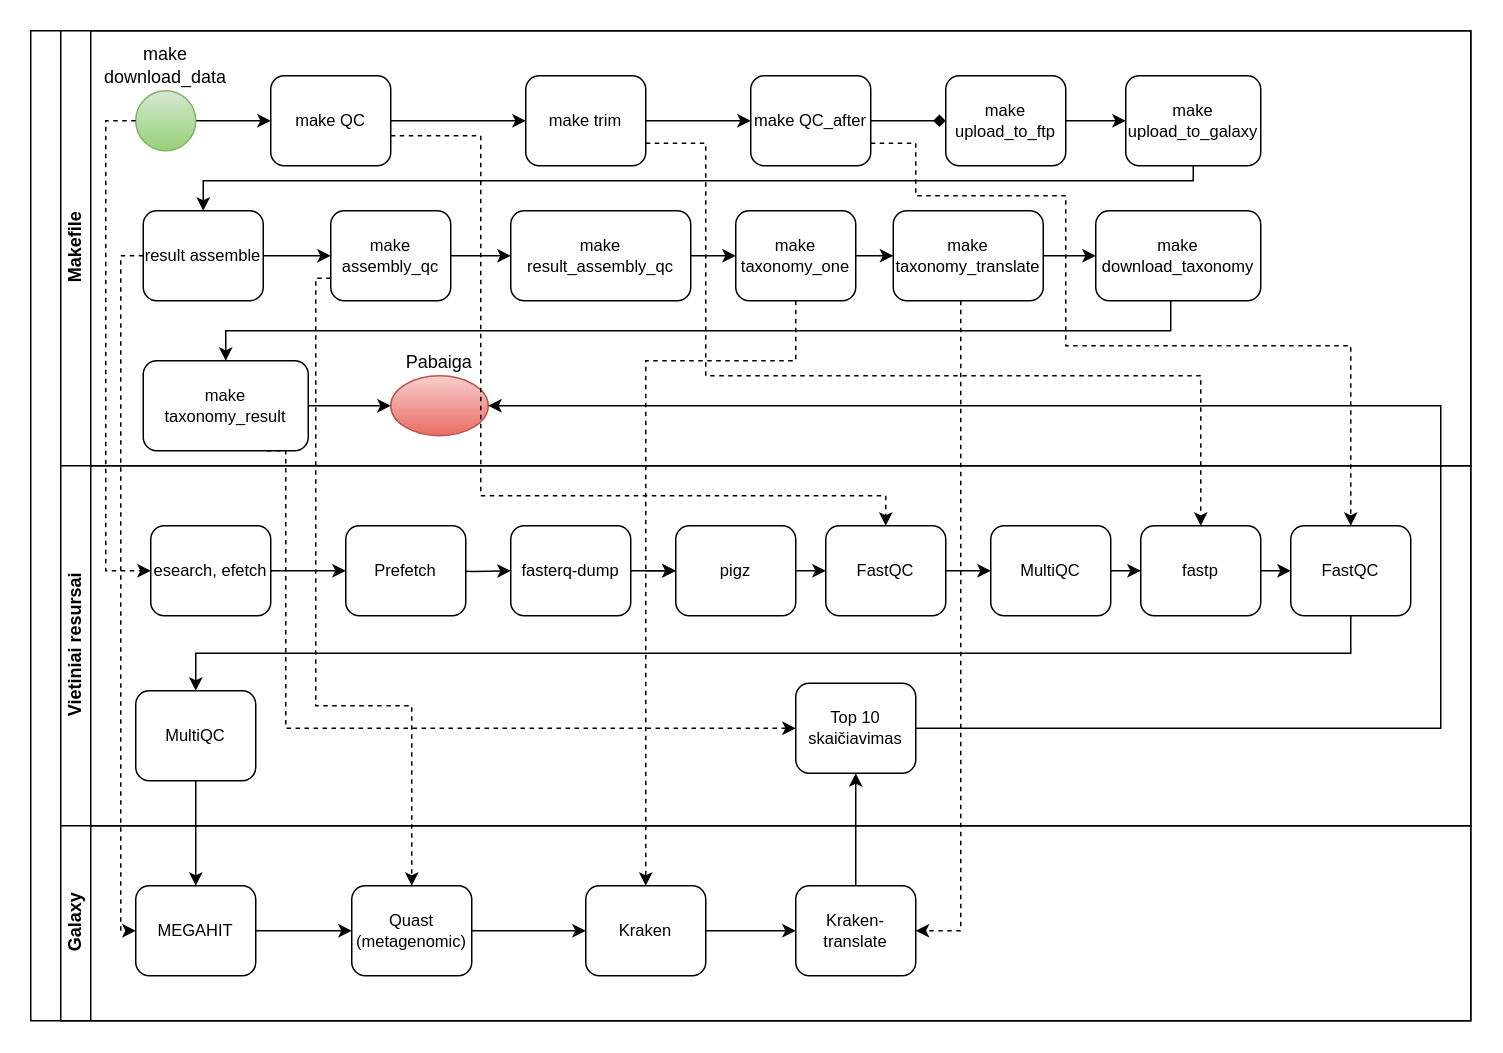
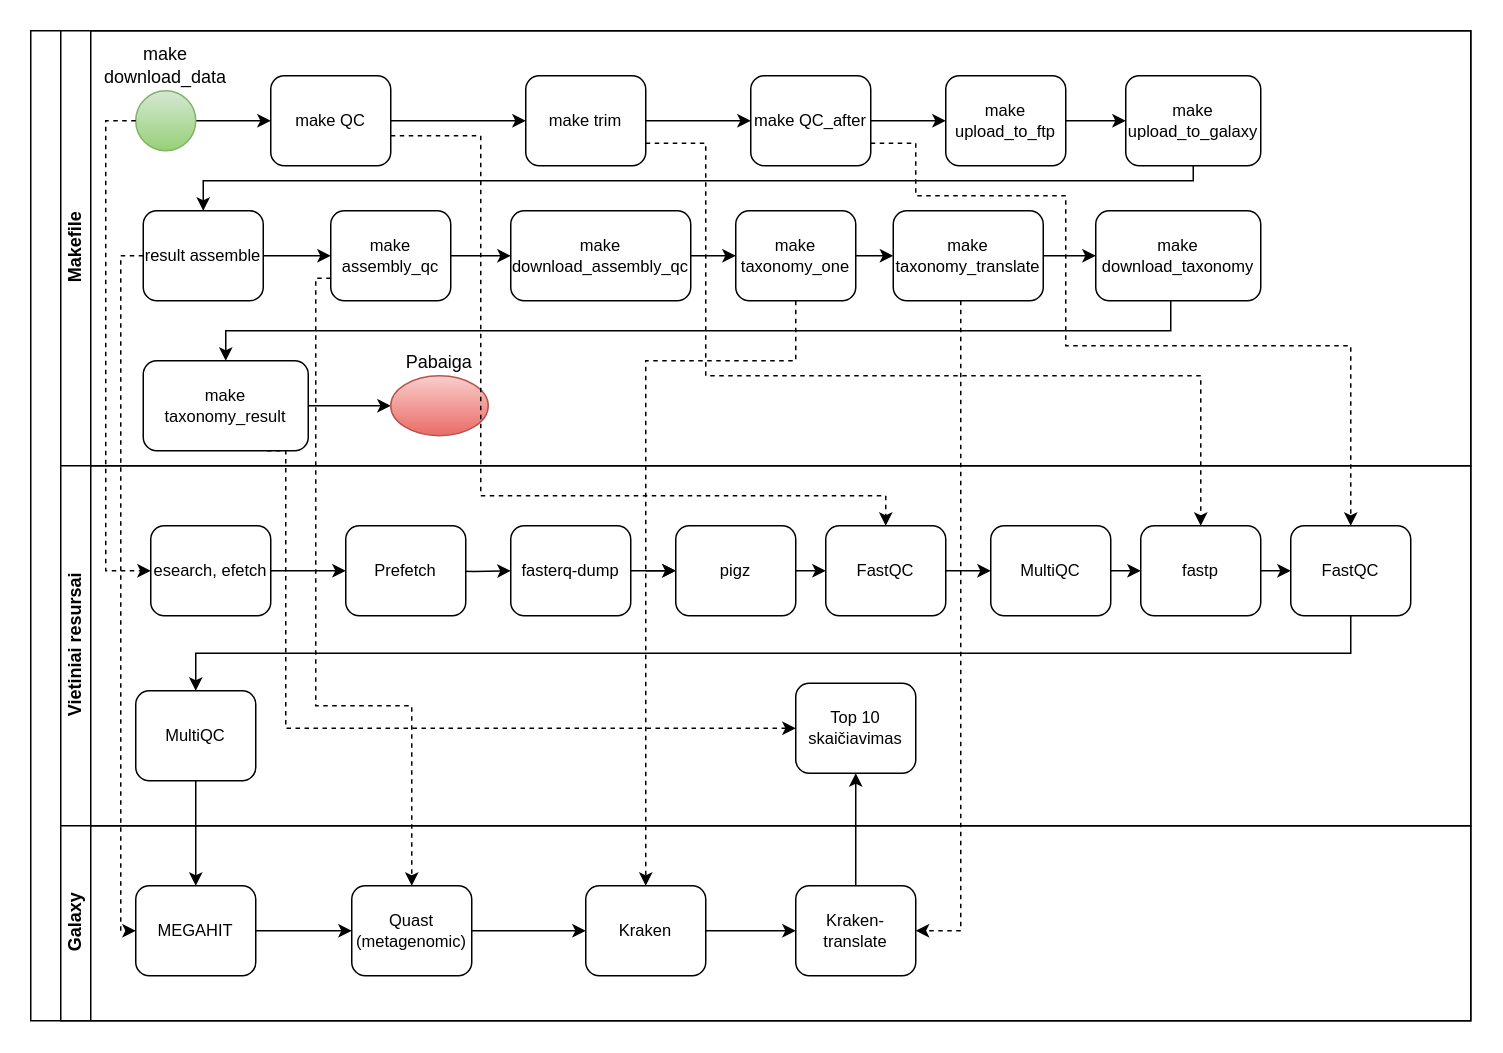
edge "make QC_after" -> "make upload_to_ftp": arrowhead diamond -> classic
node "make result_assembly_qc": label "make result_assembly_qc" -> "make download_assembly_qc"
edge "Top 10 skaičiavimas" -> "Pabaiga": removed
